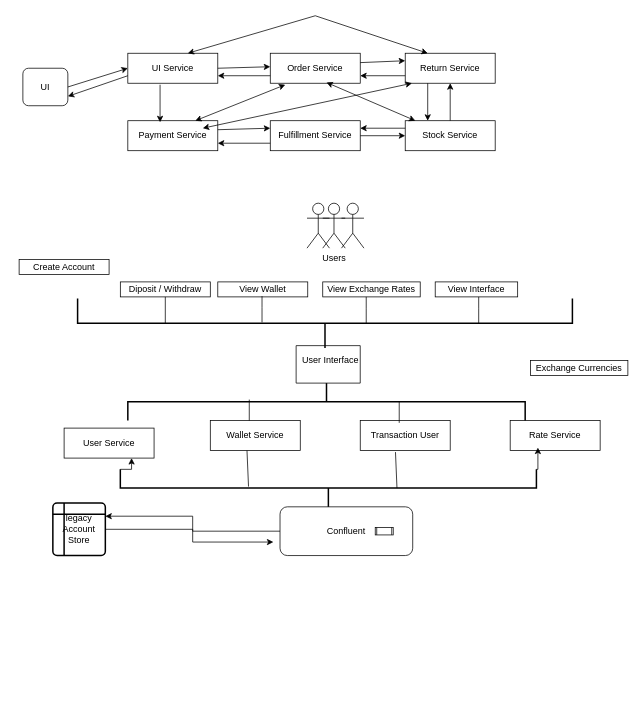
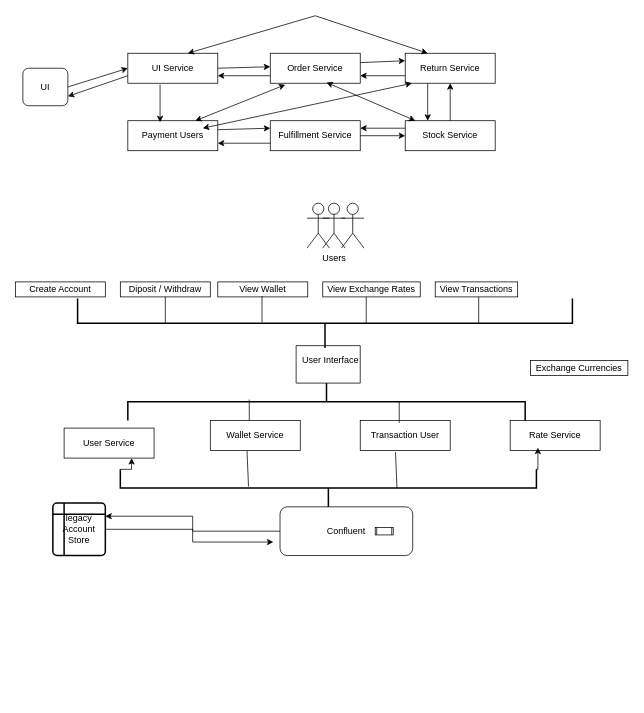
node "Payment Service": label "Payment Service" -> "Payment Users"
node "Create Account": moved (64, 267) -> (60, 289)
node "View Interface": label "View Interface" -> "View Transactions"
